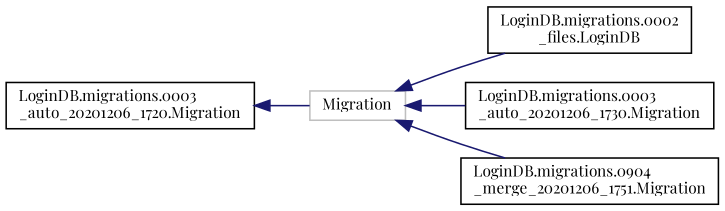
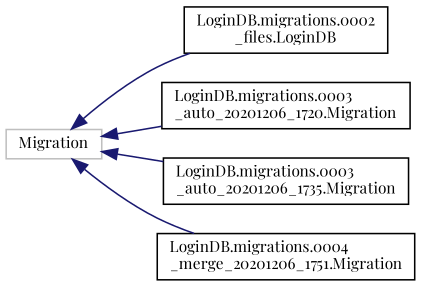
edge "Migration" -> "LoginDB.migrations.0003 _auto_20201206_1720.Migration": reversed
node "LoginDB.migrations.0003 _auto_20201206_1730.Migration": label "LoginDB.migrations.0003 _auto_20201206_1730.Migration" -> "LoginDB.migrations.0003 _auto_20201206_1735.Migration"
node "LoginDB.migrations.0904 _merge_20201206_1751.Migration": label "LoginDB.migrations.0904 _merge_20201206_1751.Migration" -> "LoginDB.migrations.0004 _merge_20201206_1751.Migration"
